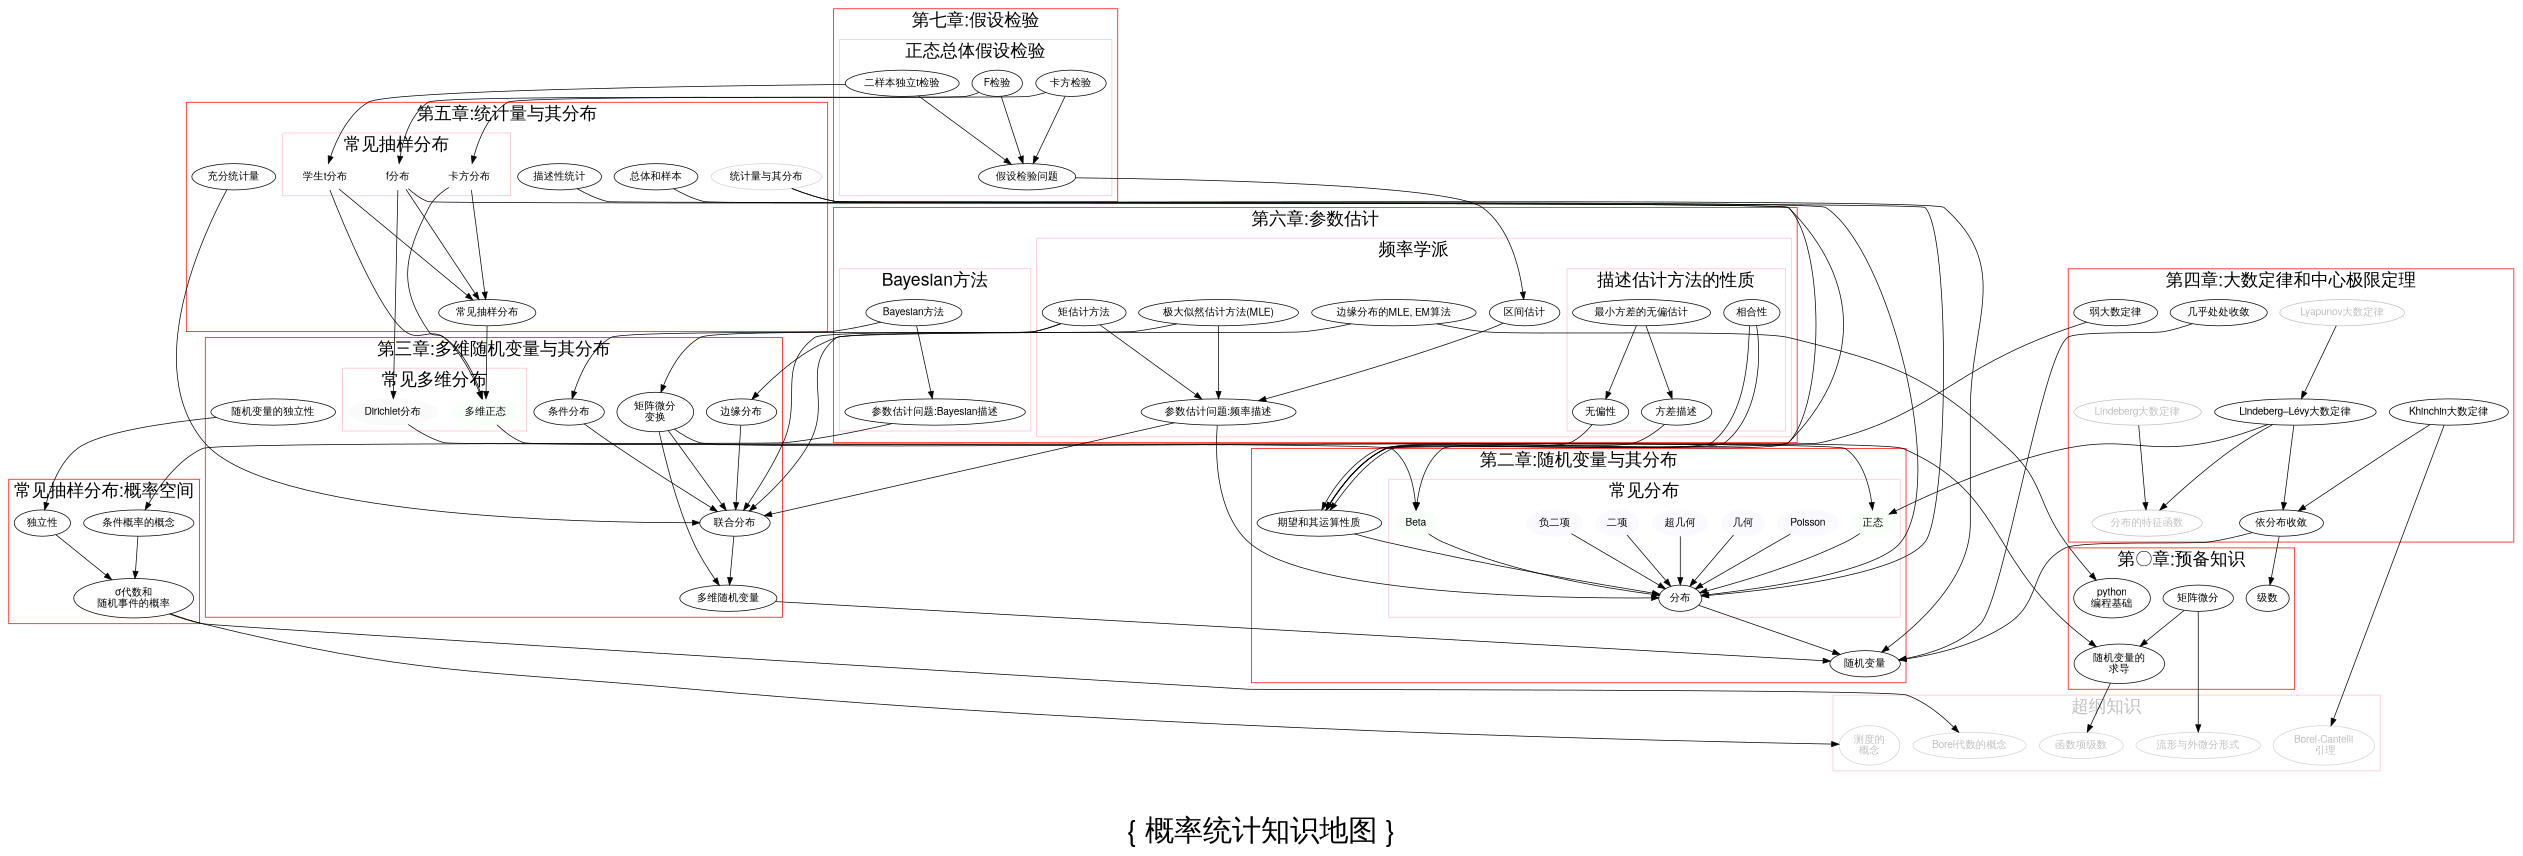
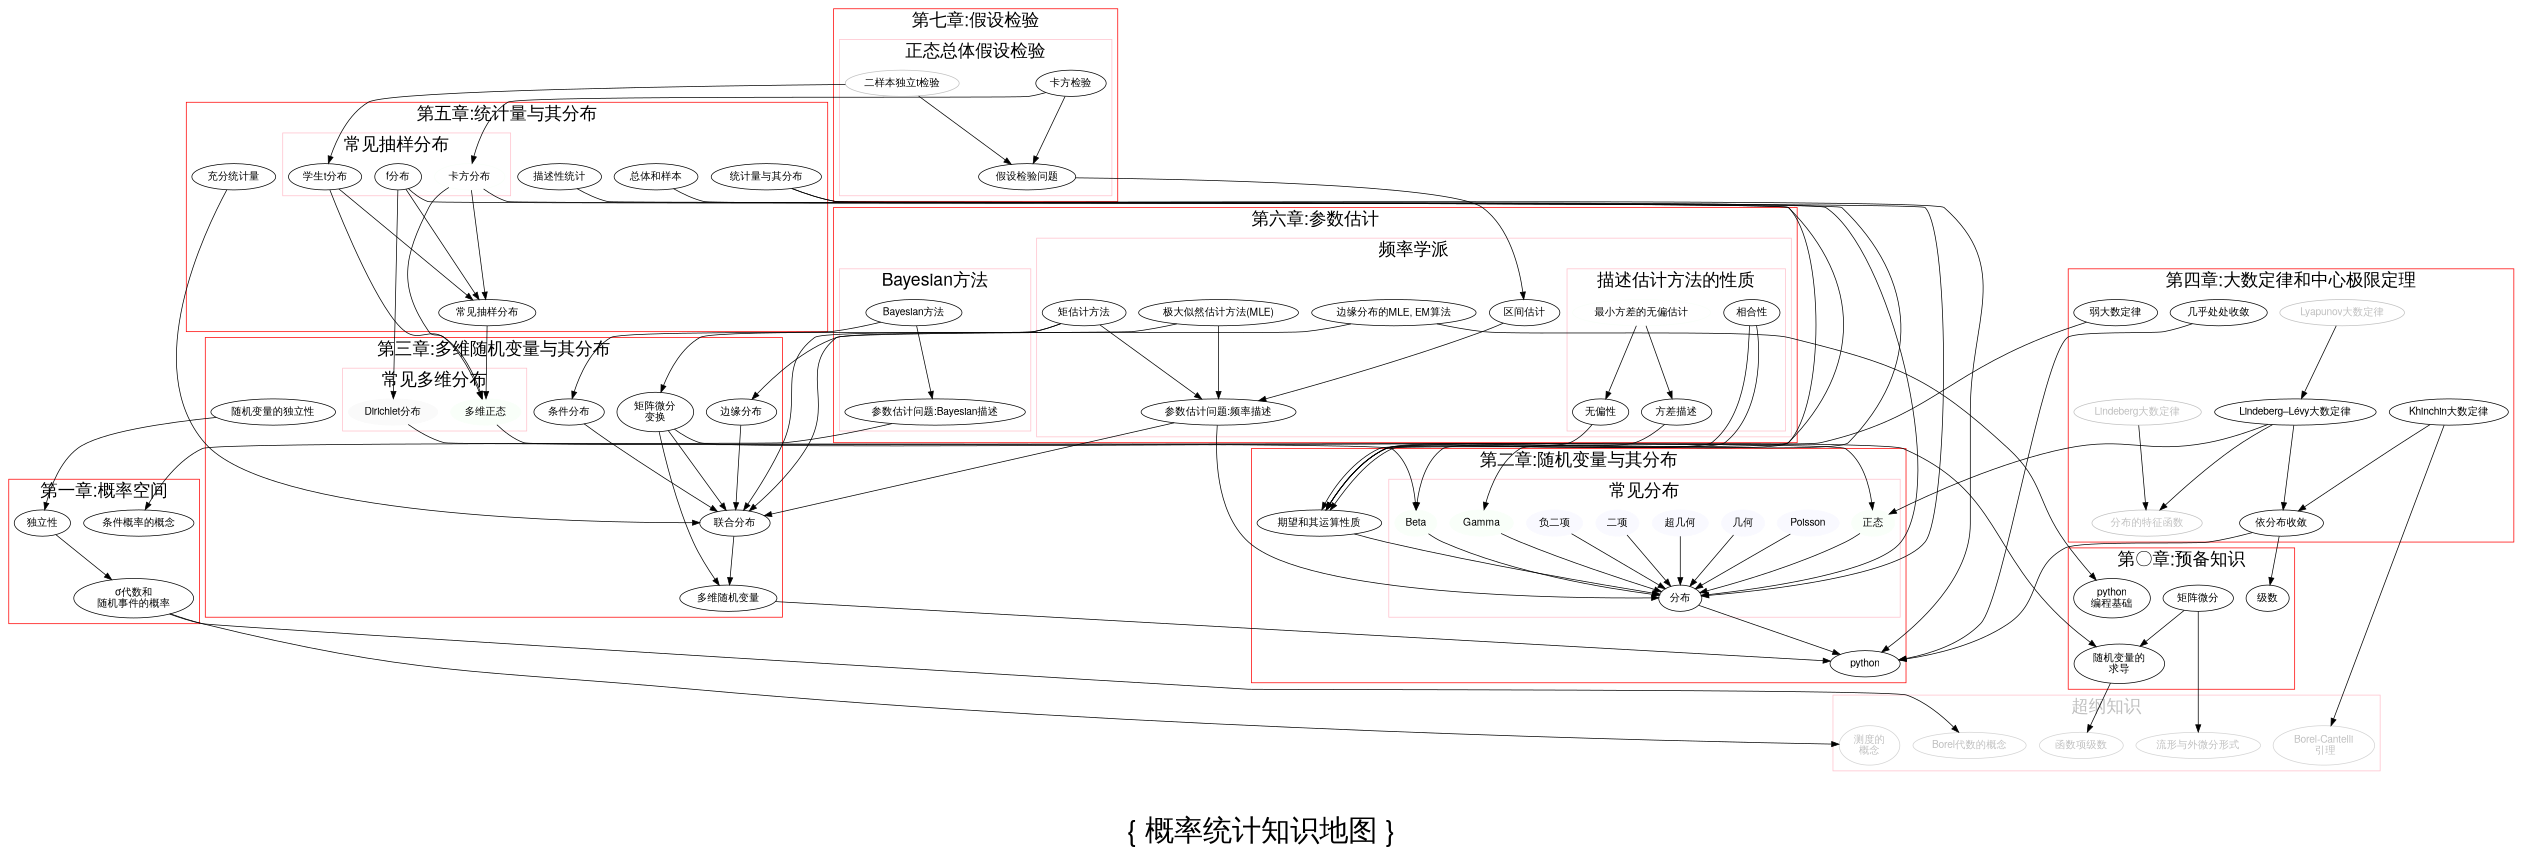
node "二样本独立t检验": color black -> grey
node "F检验": removed
node "学生t分布": color #f9fff9 -> black
node "f分布": color #f9fff9 -> black
node "统计量与其分布": color lightgrey -> black
node "最小方差的无偏估计": color black -> #f9fff9
cluster "常见抽样分布:概率空间": label "常见抽样分布:概率空间" -> "第一章:概率空间"
node "Gamma": added
edge "条件概率的概念" -> "σ代数和 随机事件的概率": removed
node "随机变量": label "随机变量" -> "python"
